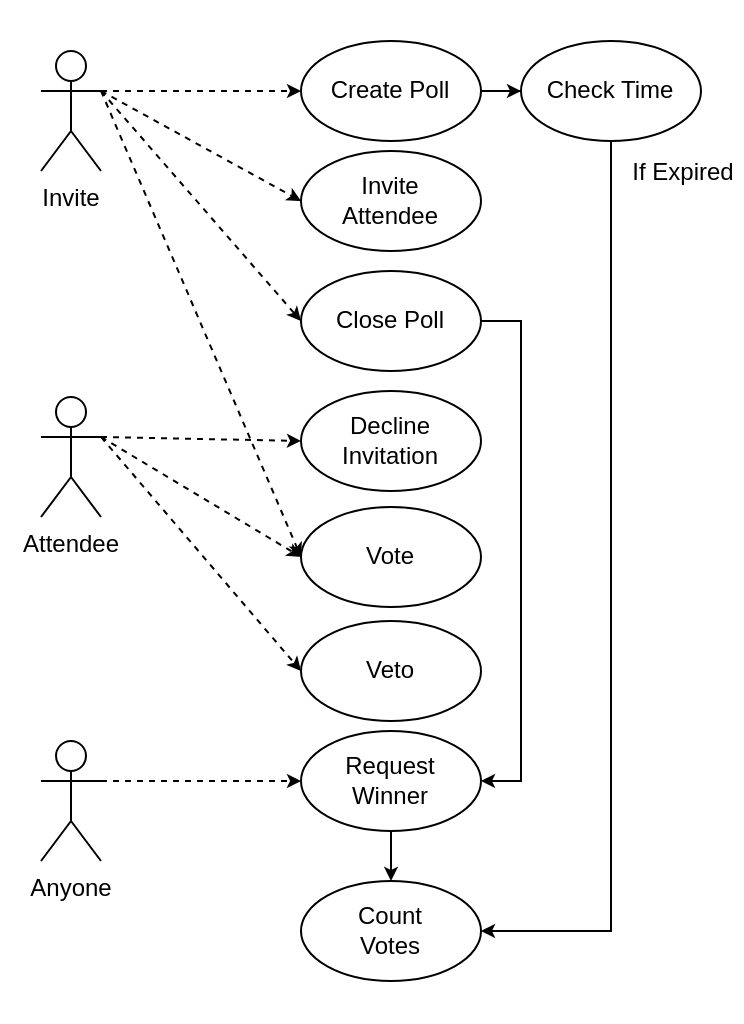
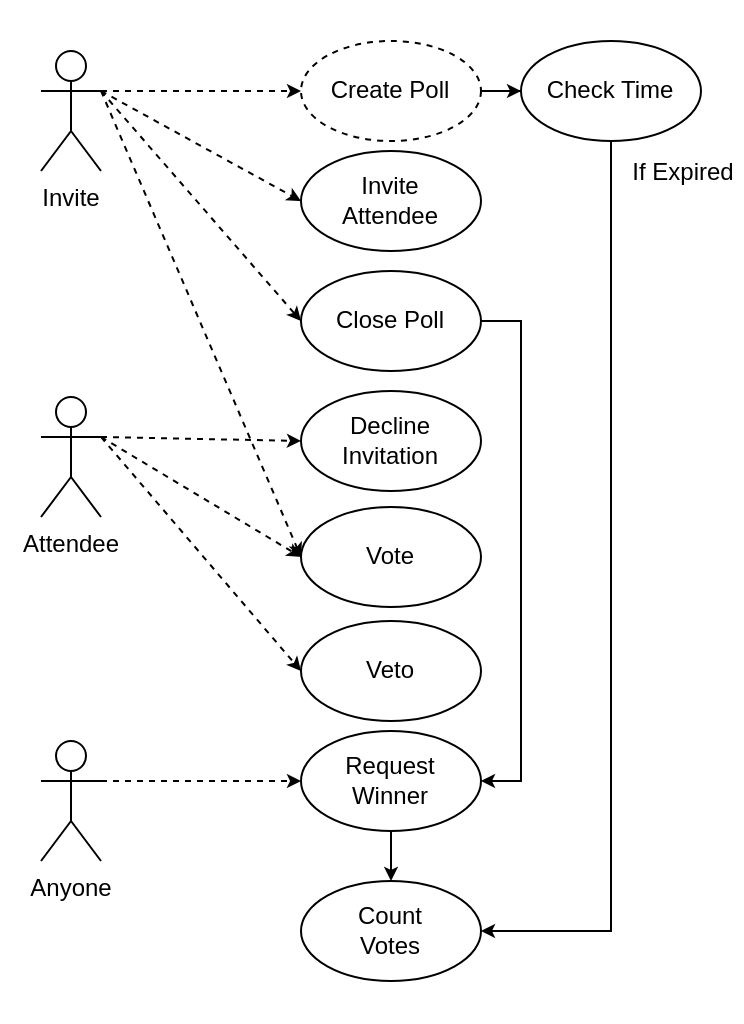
node "Create Poll": style solid -> dashed
